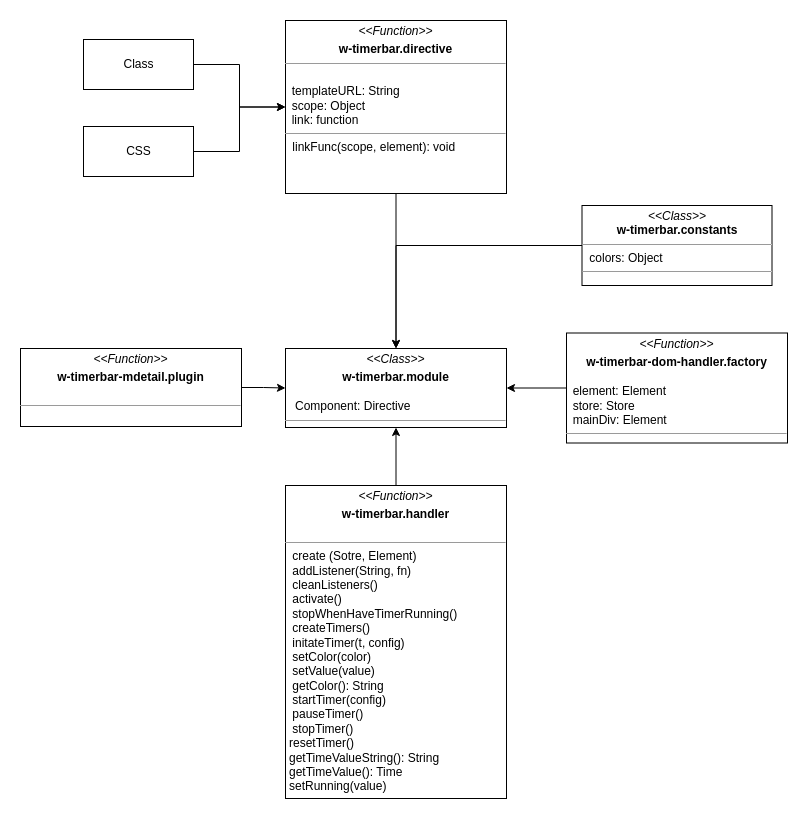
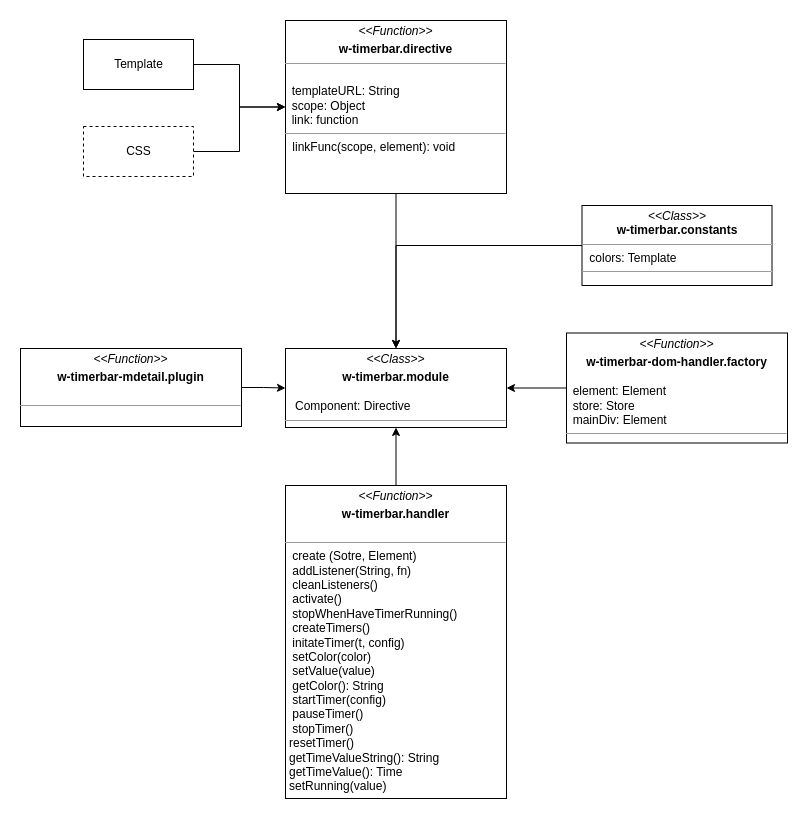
node "Class": label "Class" -> "Template"
node "CSS": style solid -> dashed
node "<<Class>> w-timerbar.constants colors: Object": label "<<Class>> w-timerbar.constants colors: Object" -> "<<Class>> w-timerbar.constants colors: Template"
